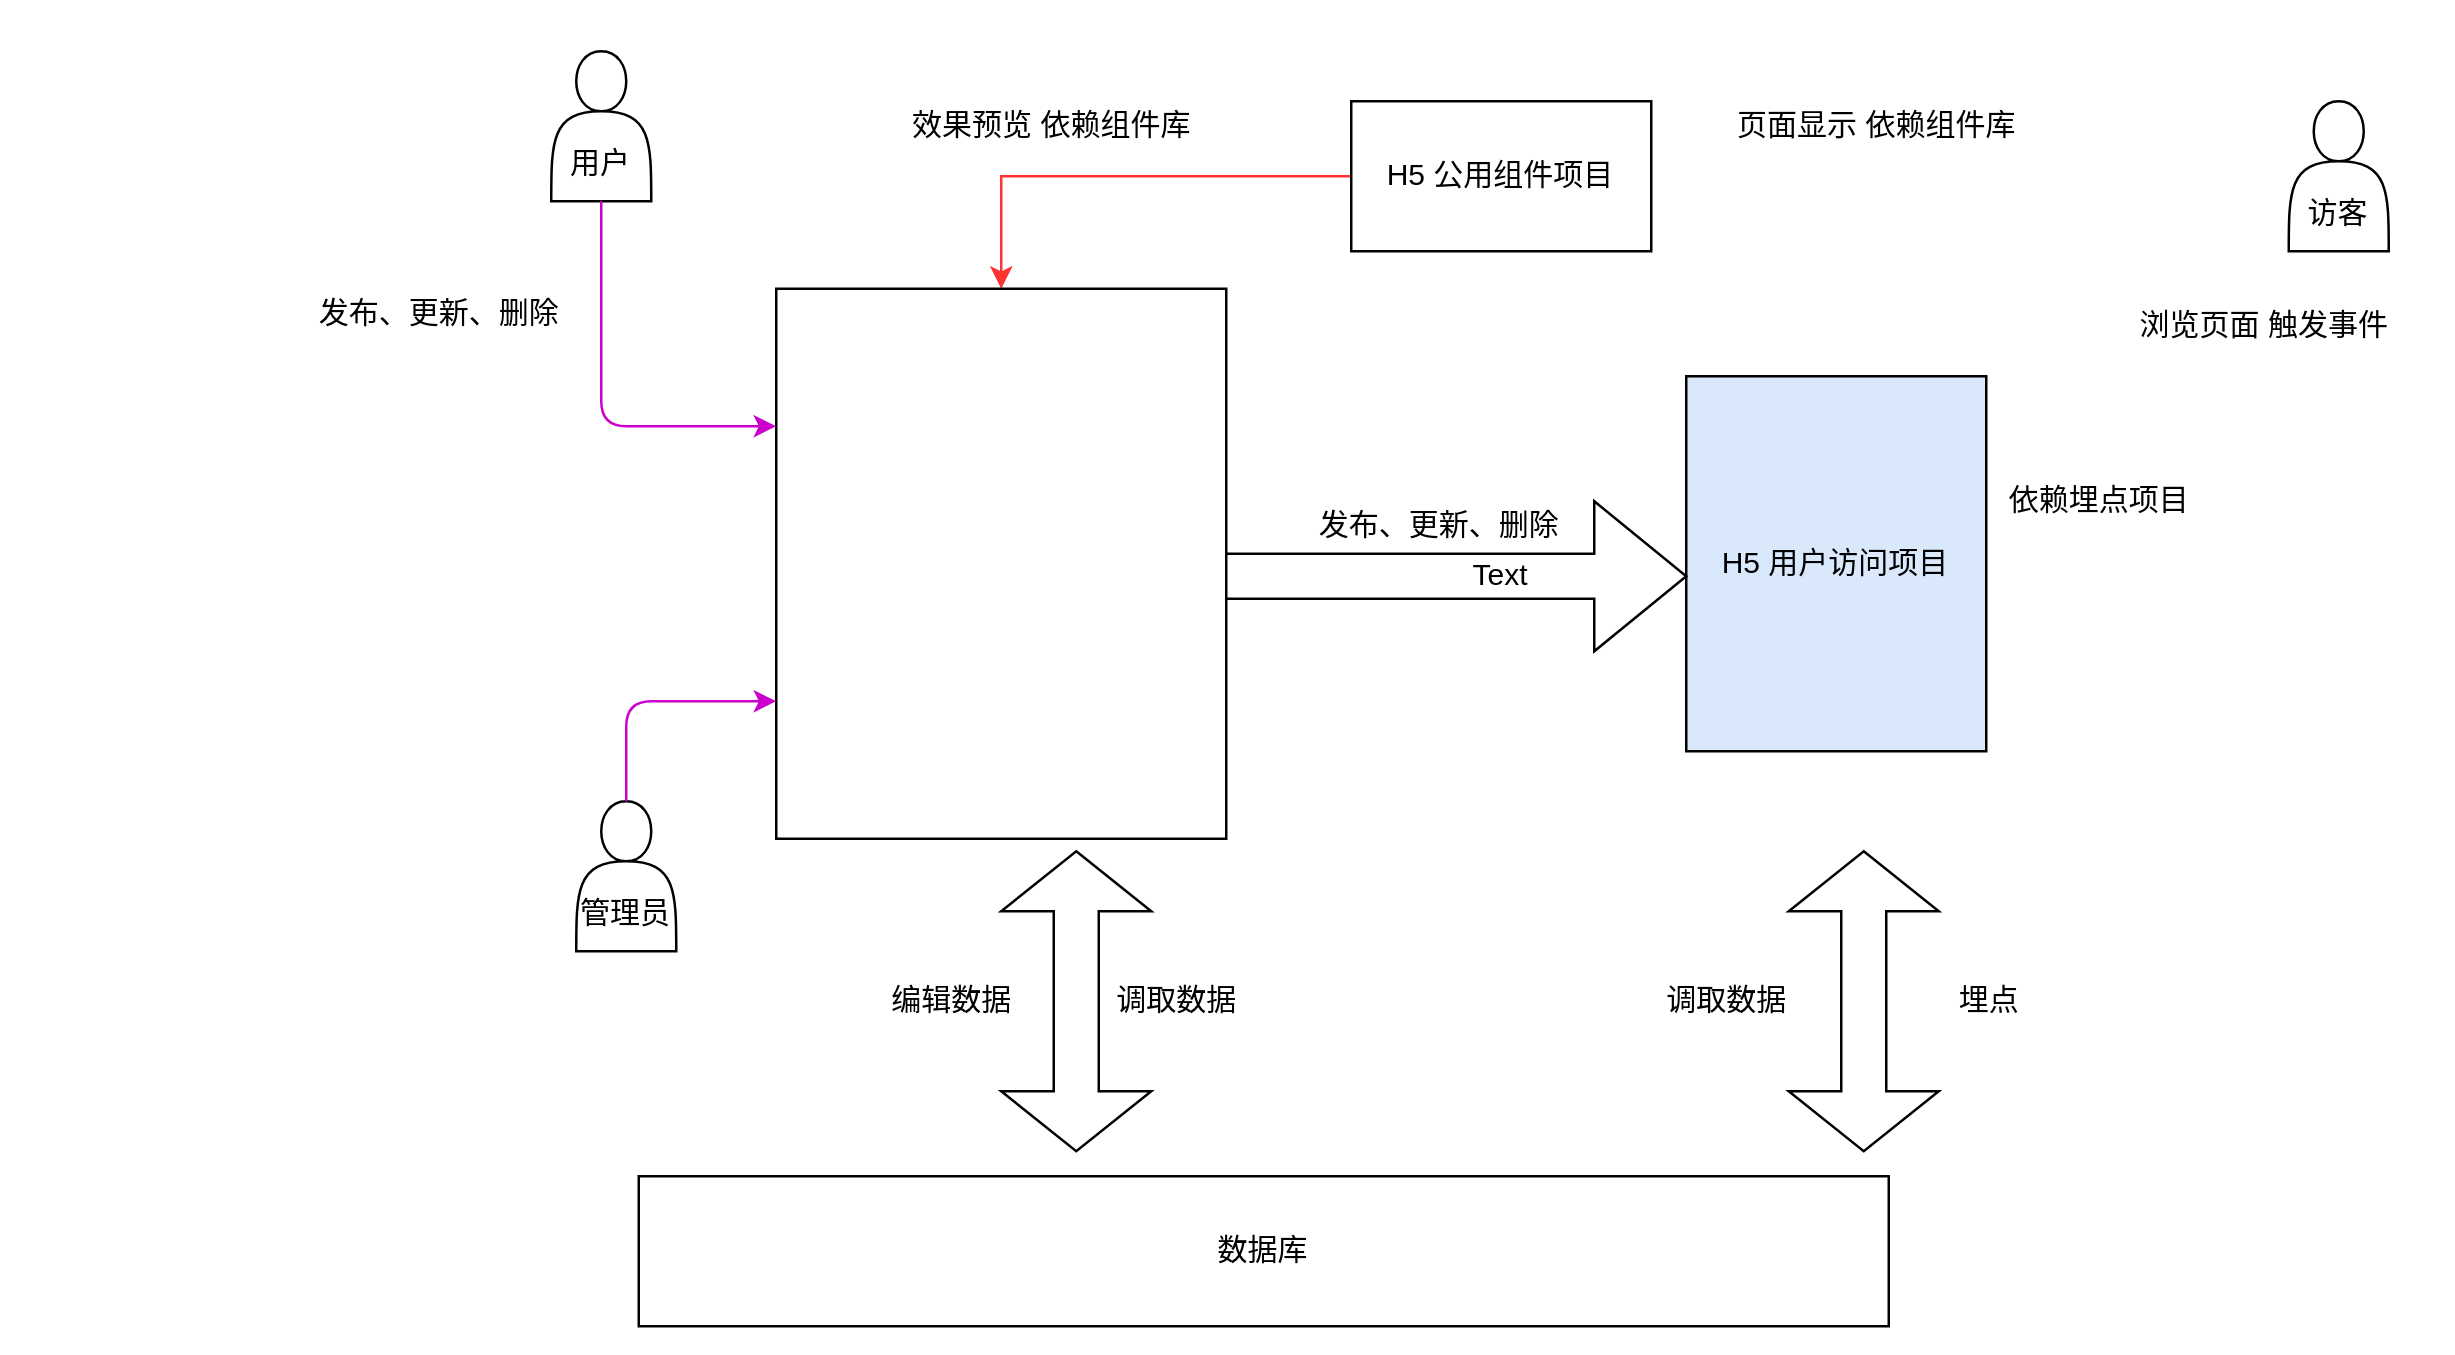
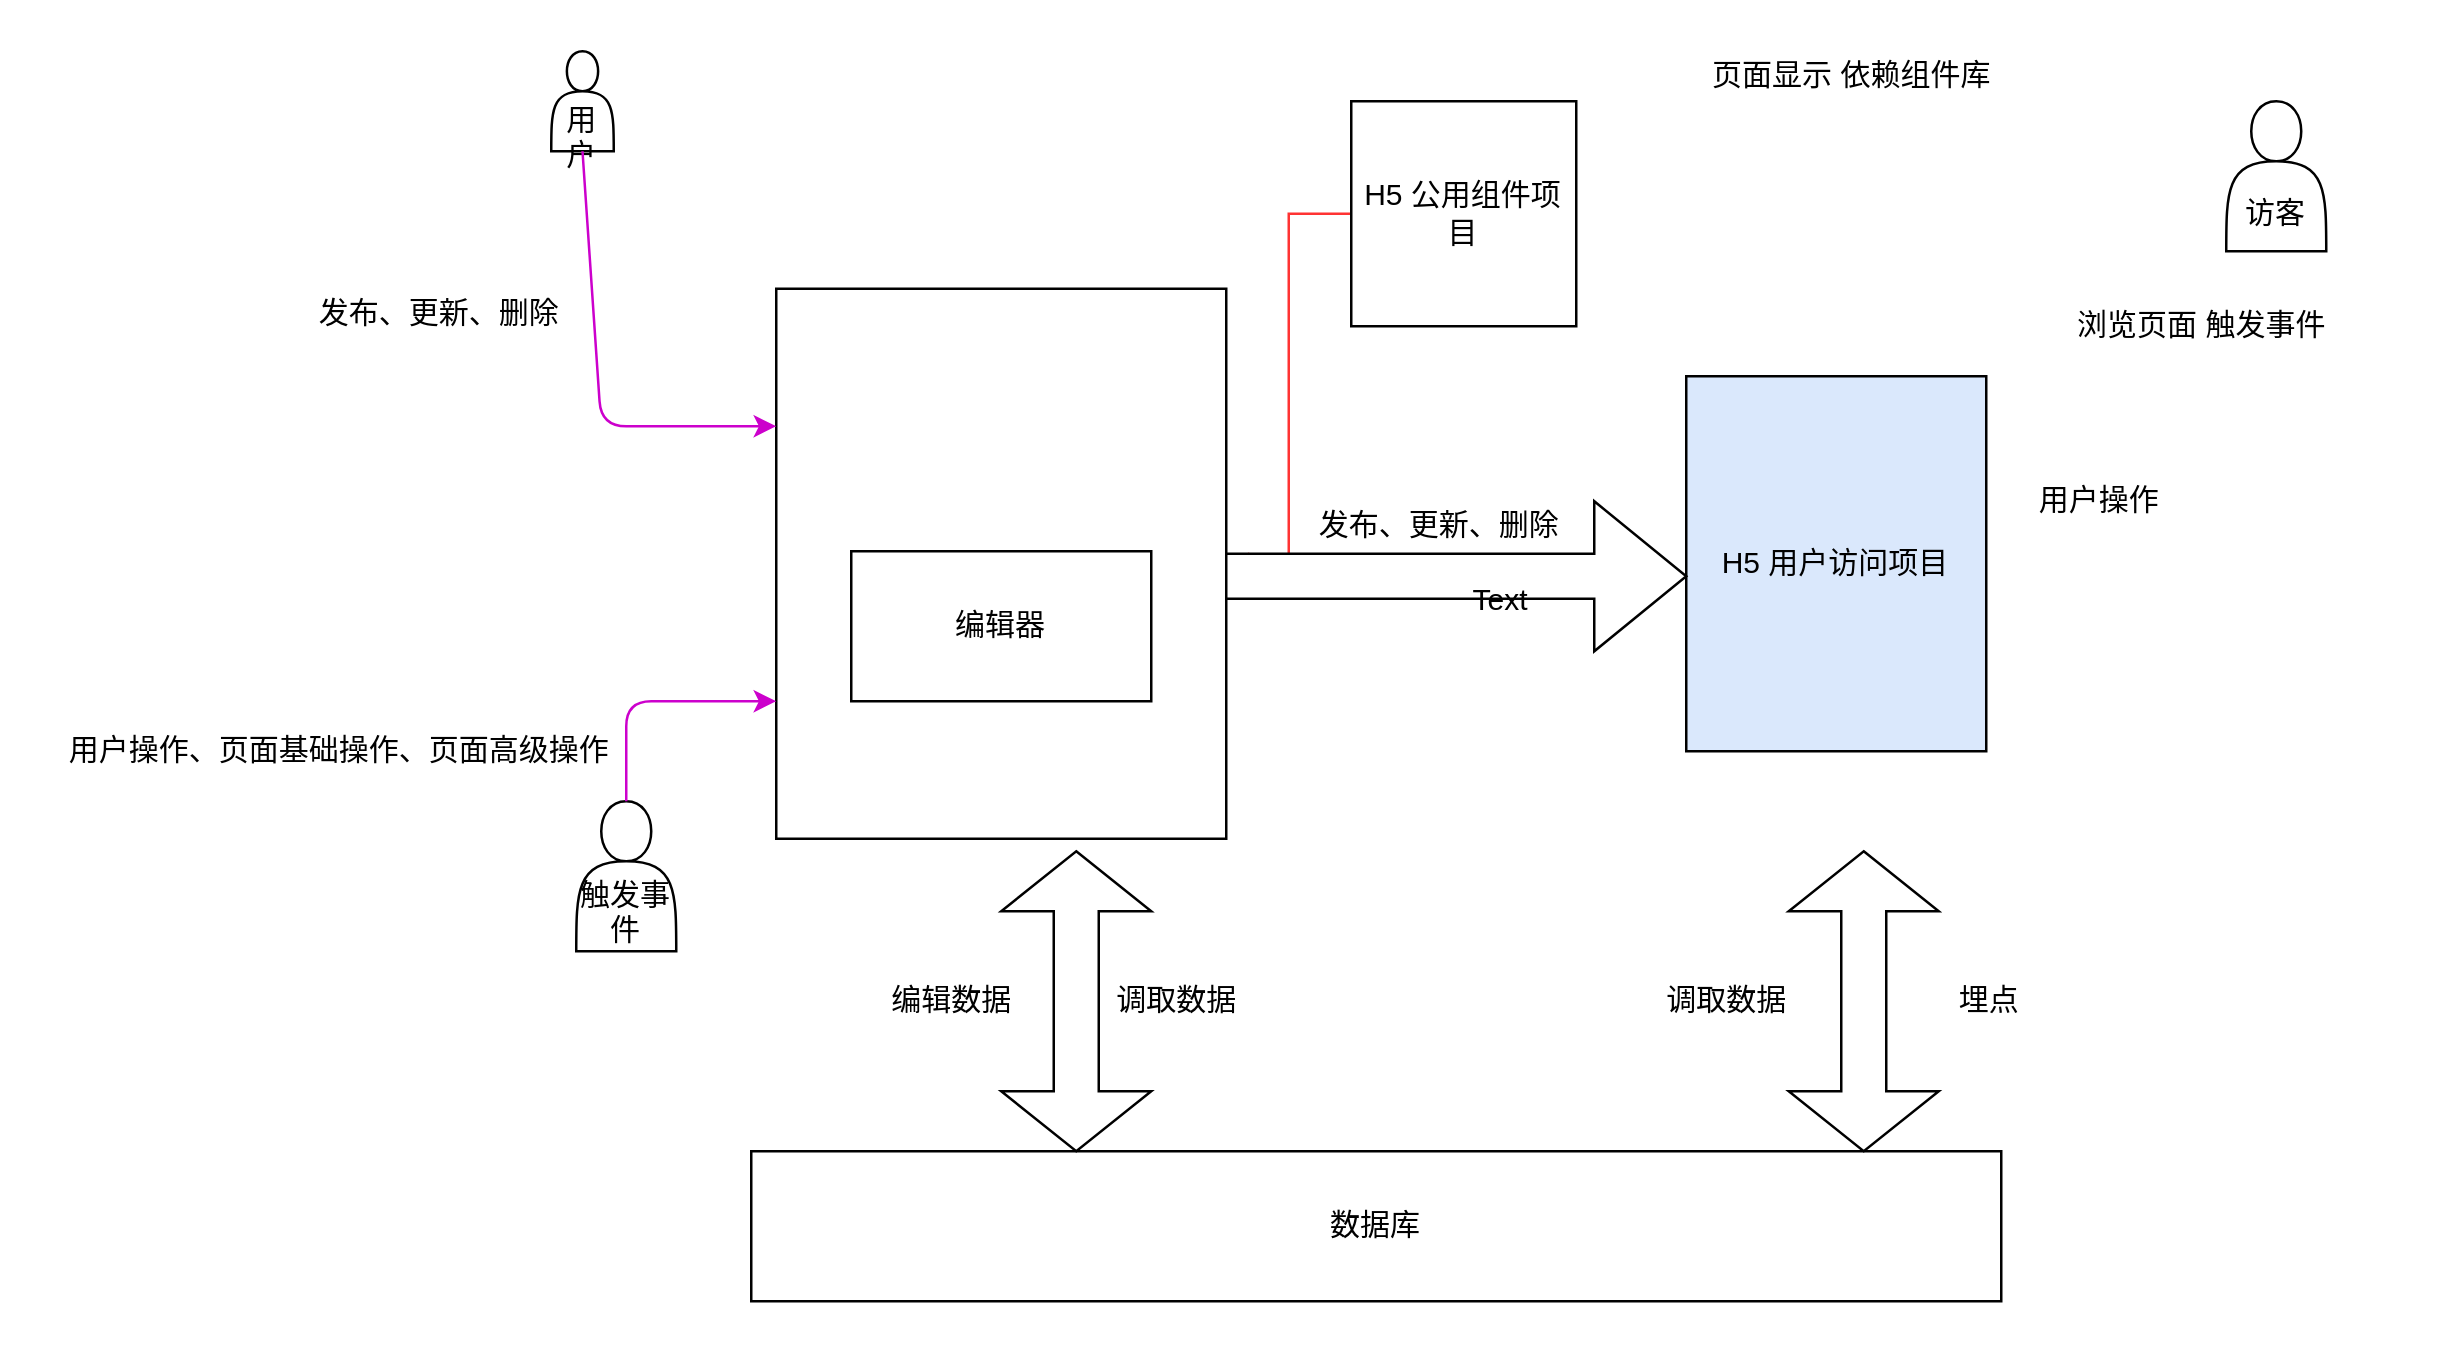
node "用户": size 100x150 -> 63x100
node "效果预览 依赖组件库": removed
node "页面显示 依赖组件库": moved (1876, 126) -> (1851, 76)
node "H5 公用组件项目": size 300x150 -> 225x225
node "访客": moved (2339, 176) -> (2276, 176)
node "浏览页面 触发事件": moved (2264, 326) -> (2201, 326)
node "依赖埋点项目": label "依赖埋点项目" -> "用户操作"
node "Text": moved (1501, 576) -> (1501, 601)
node "编辑器": added
node "用户操作、页面基础操作、页面高级操作": added
node "管理员": label "管理员" -> "触发事件"
node "数据库": moved (1264, 1251) -> (1376, 1226)
